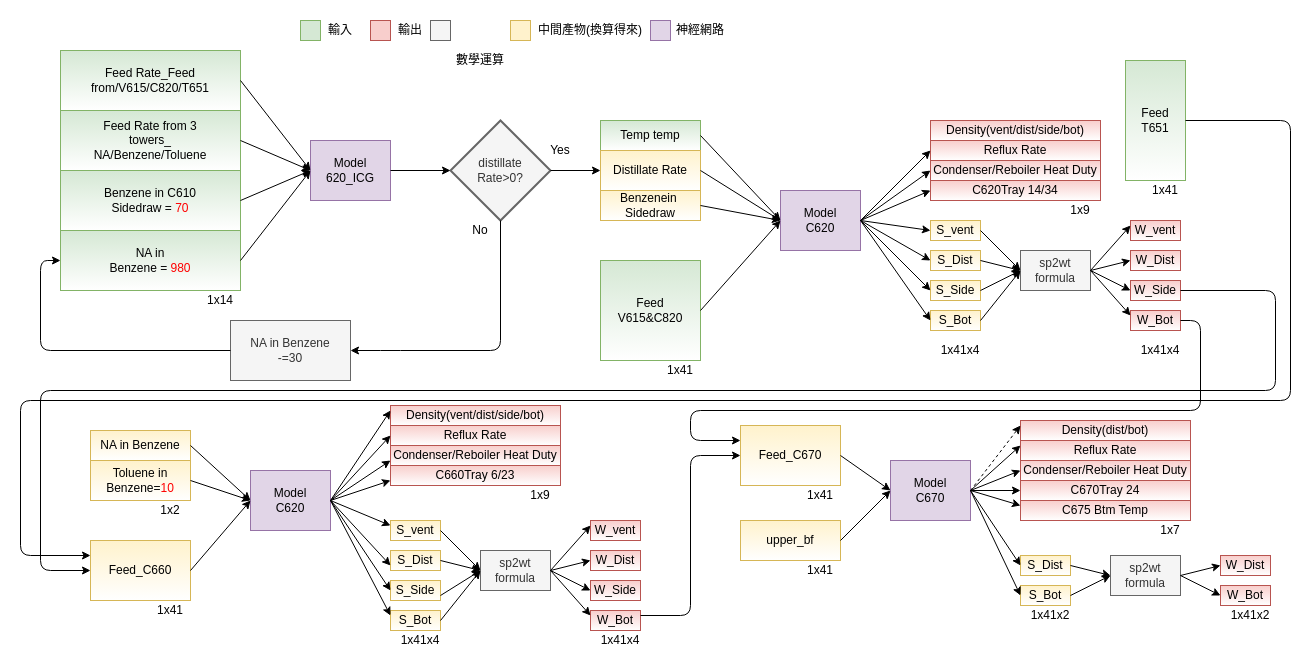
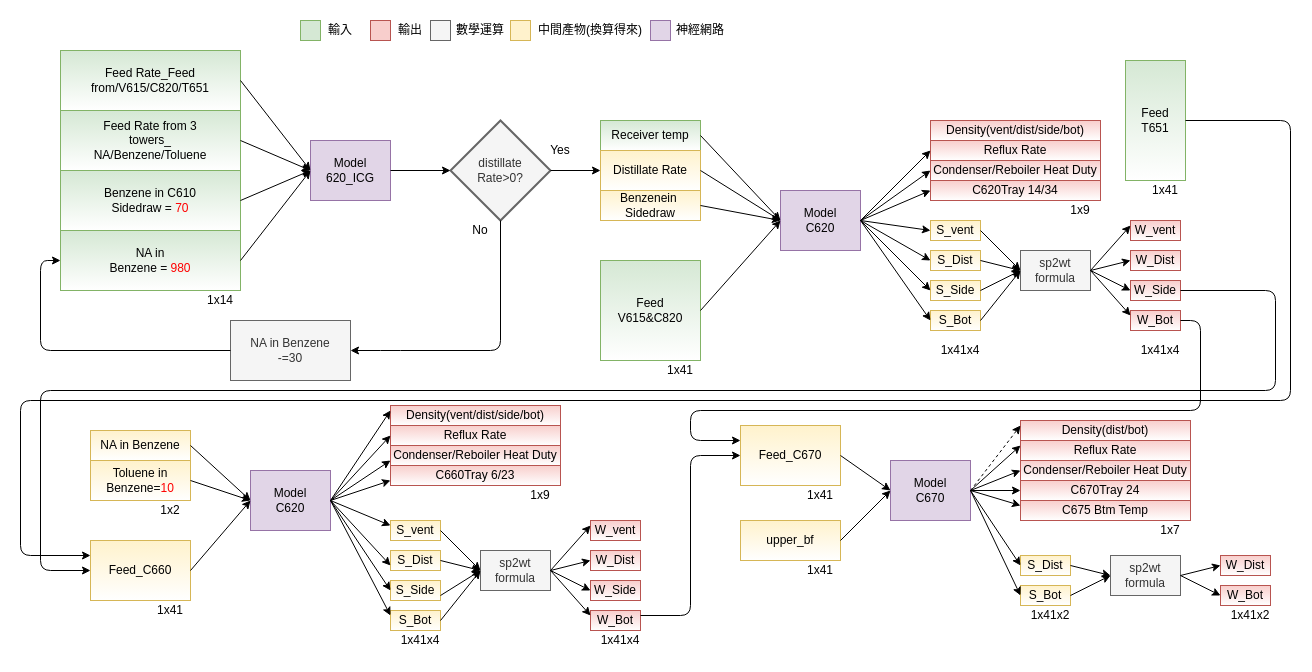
node "數學運算": moved (481, 61) -> (481, 31)
node "Temp temp": label "Temp temp" -> "Receiver temp"
